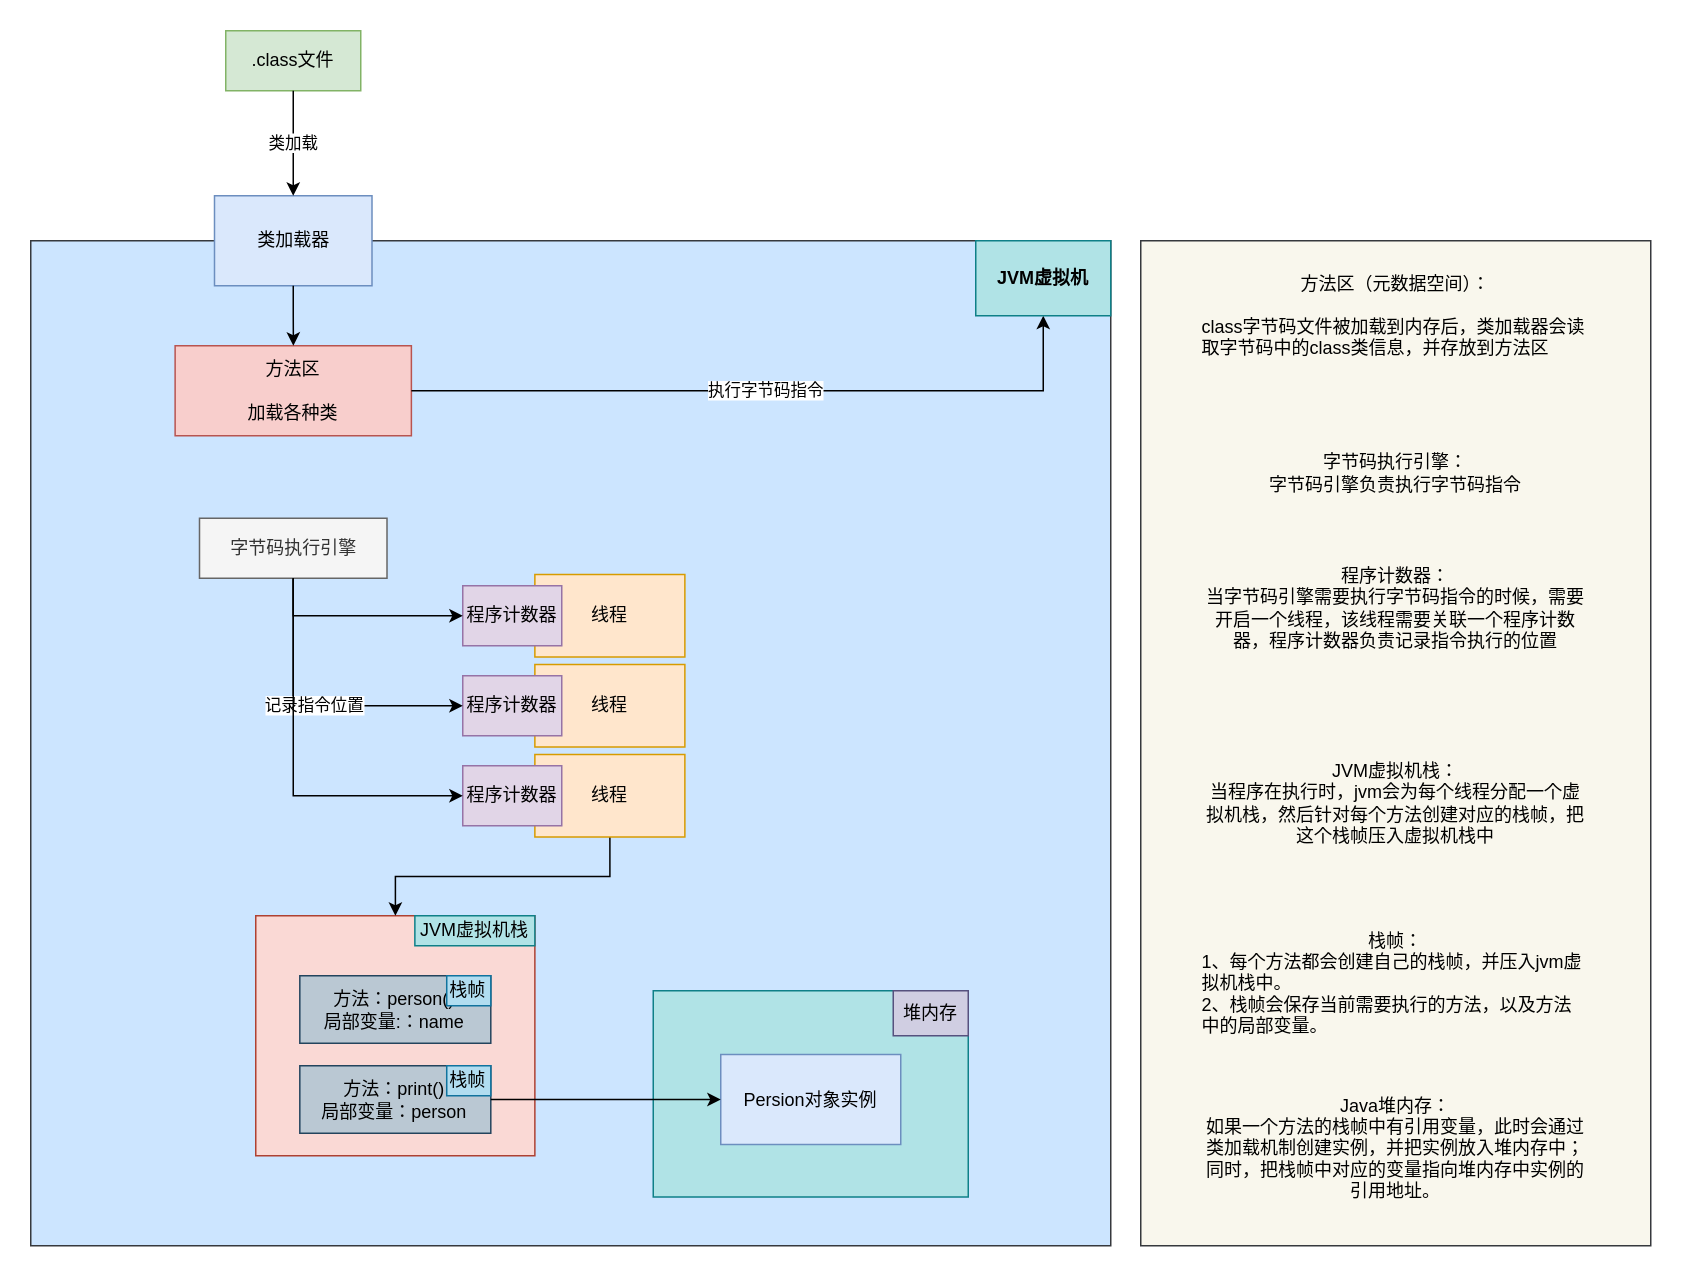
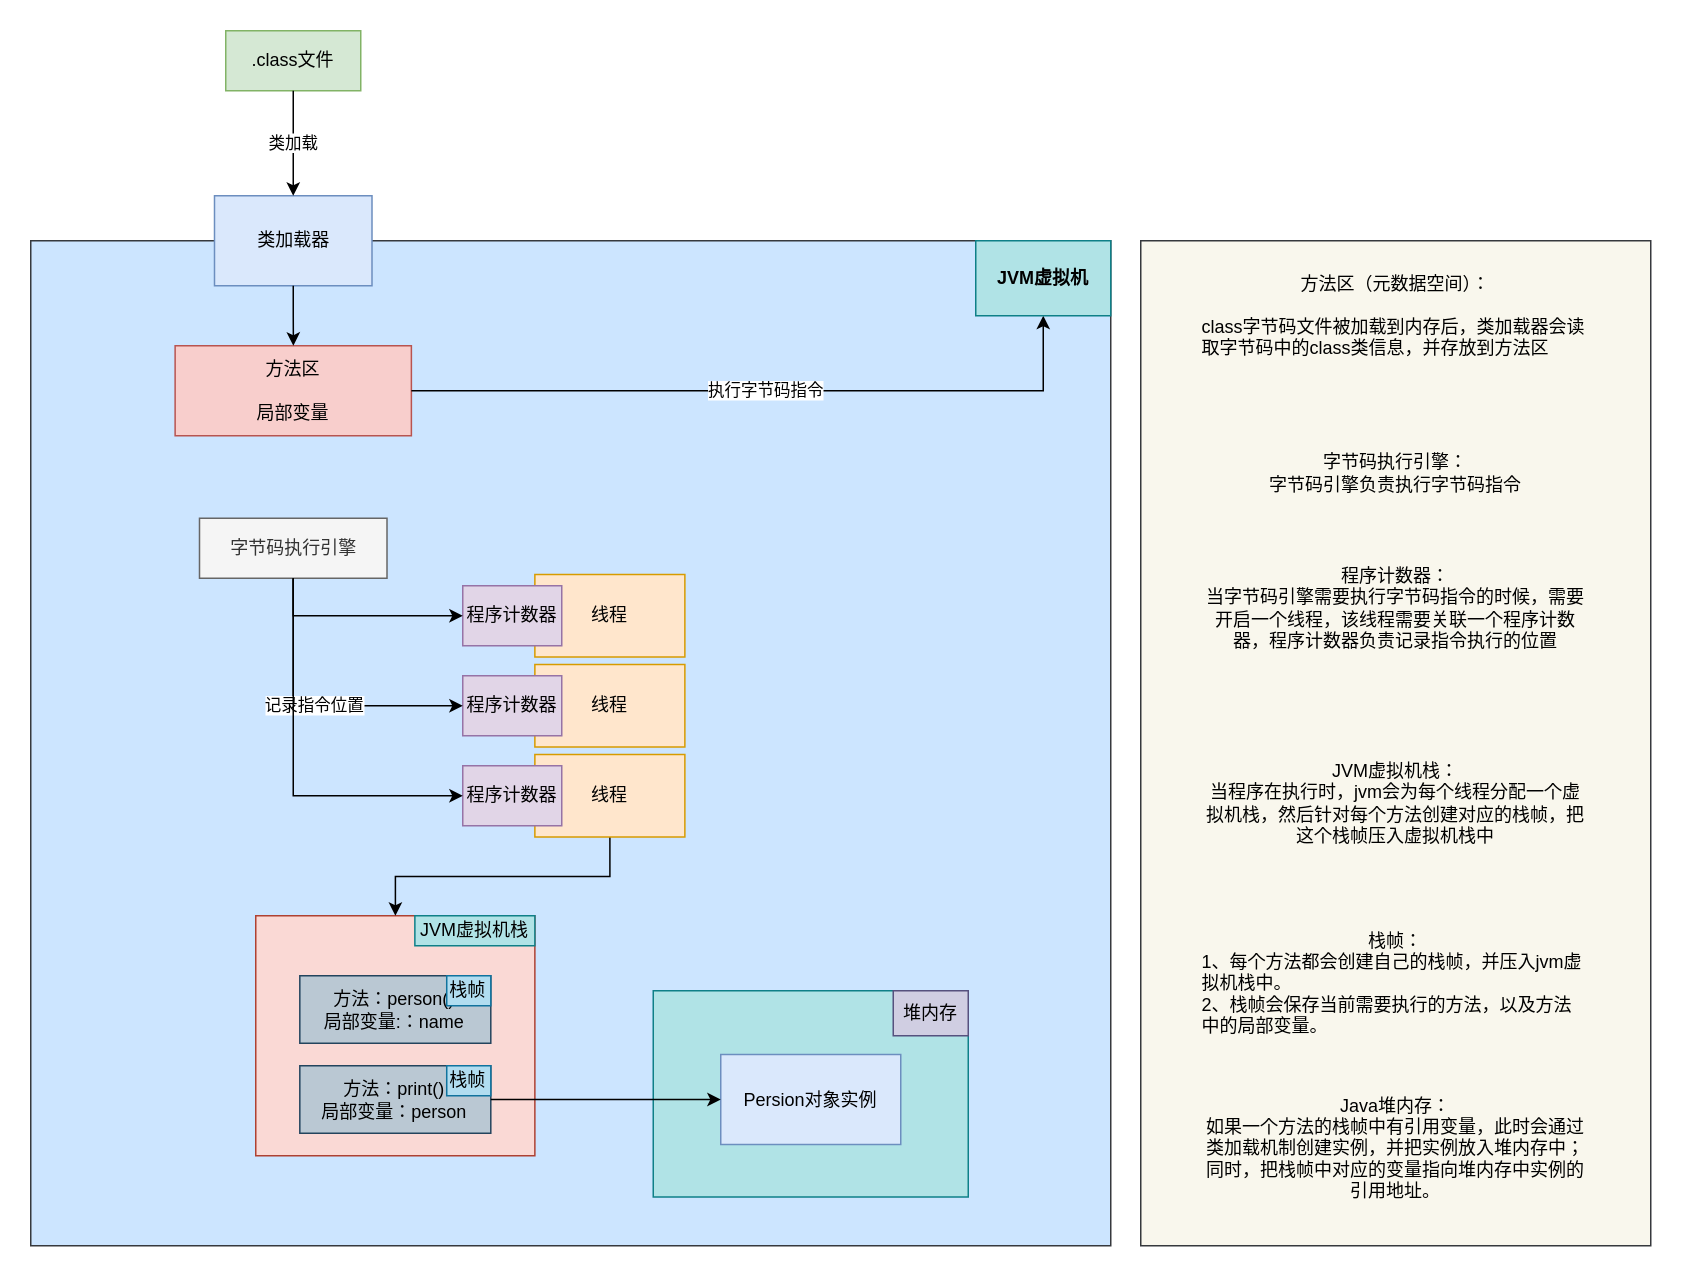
node "方法区 加载各种类": label "方法区 加载各种类" -> "方法区 局部变量"
